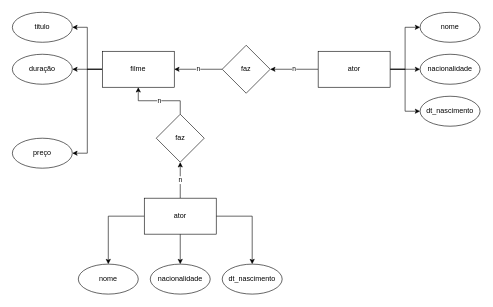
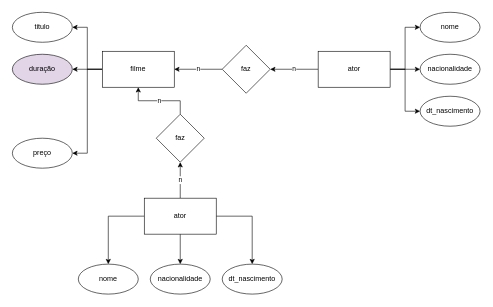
node "duração": fillcolor #ffffff -> #e1d5e7
